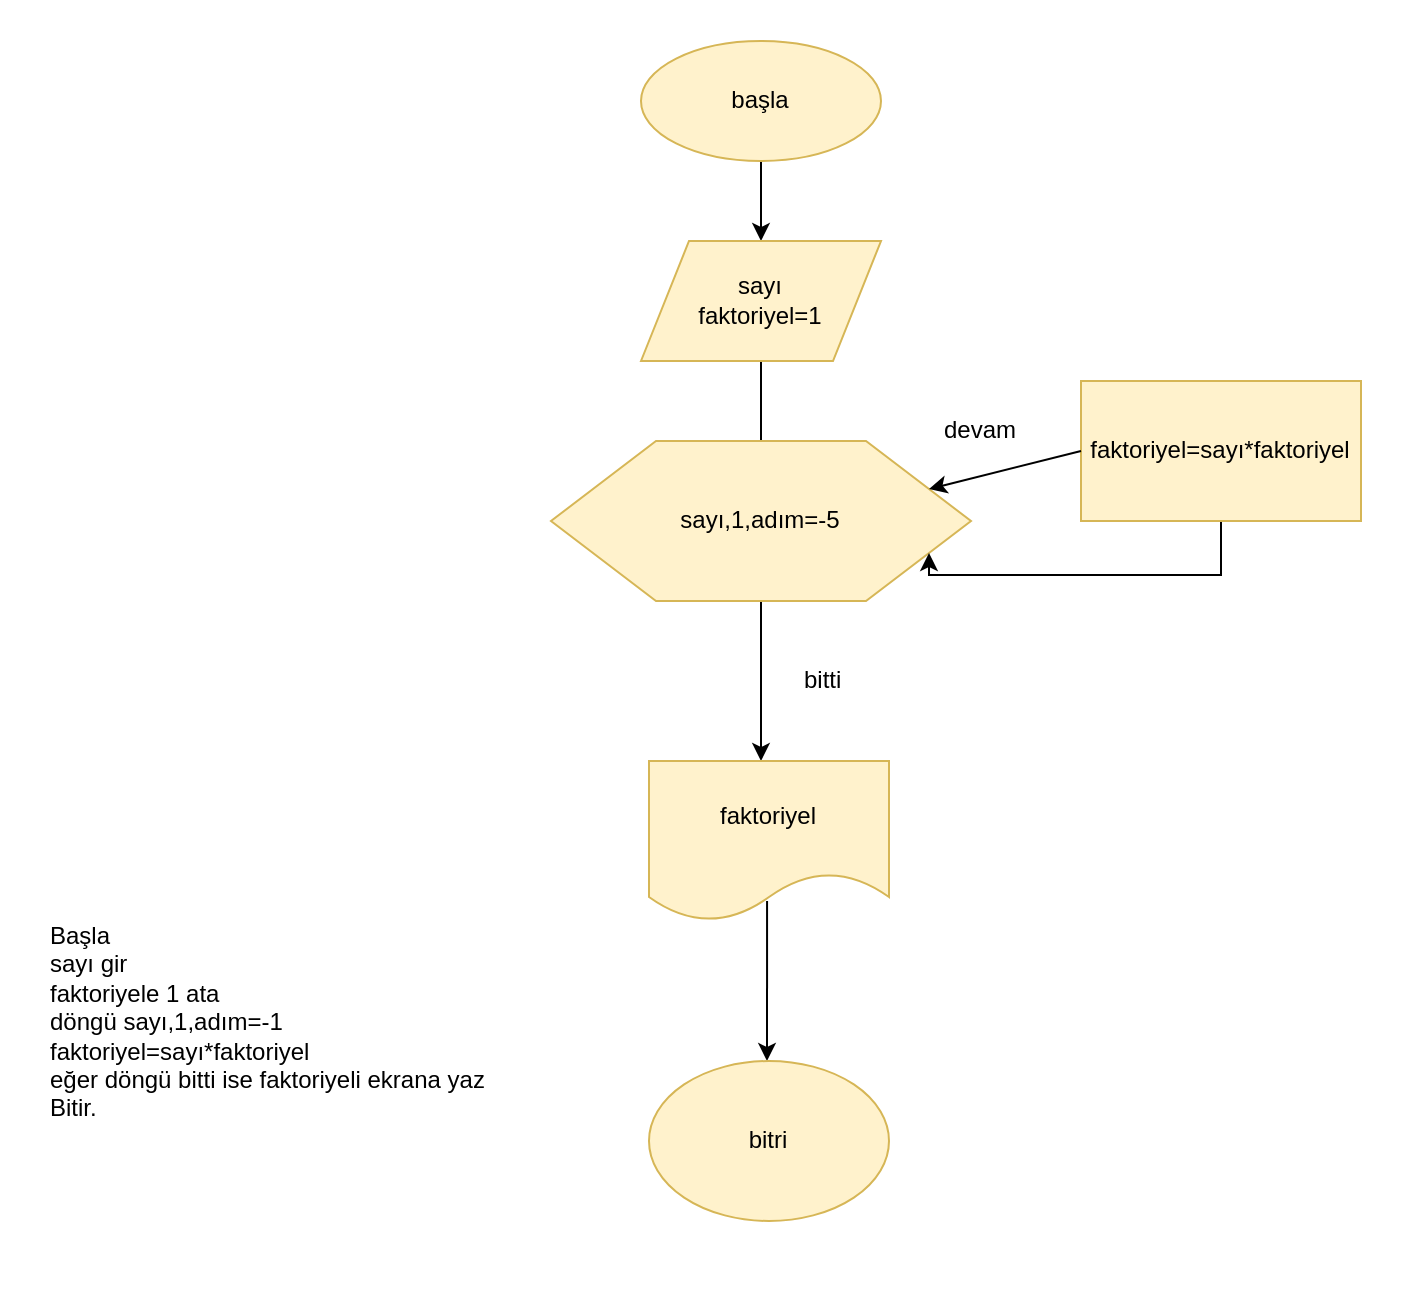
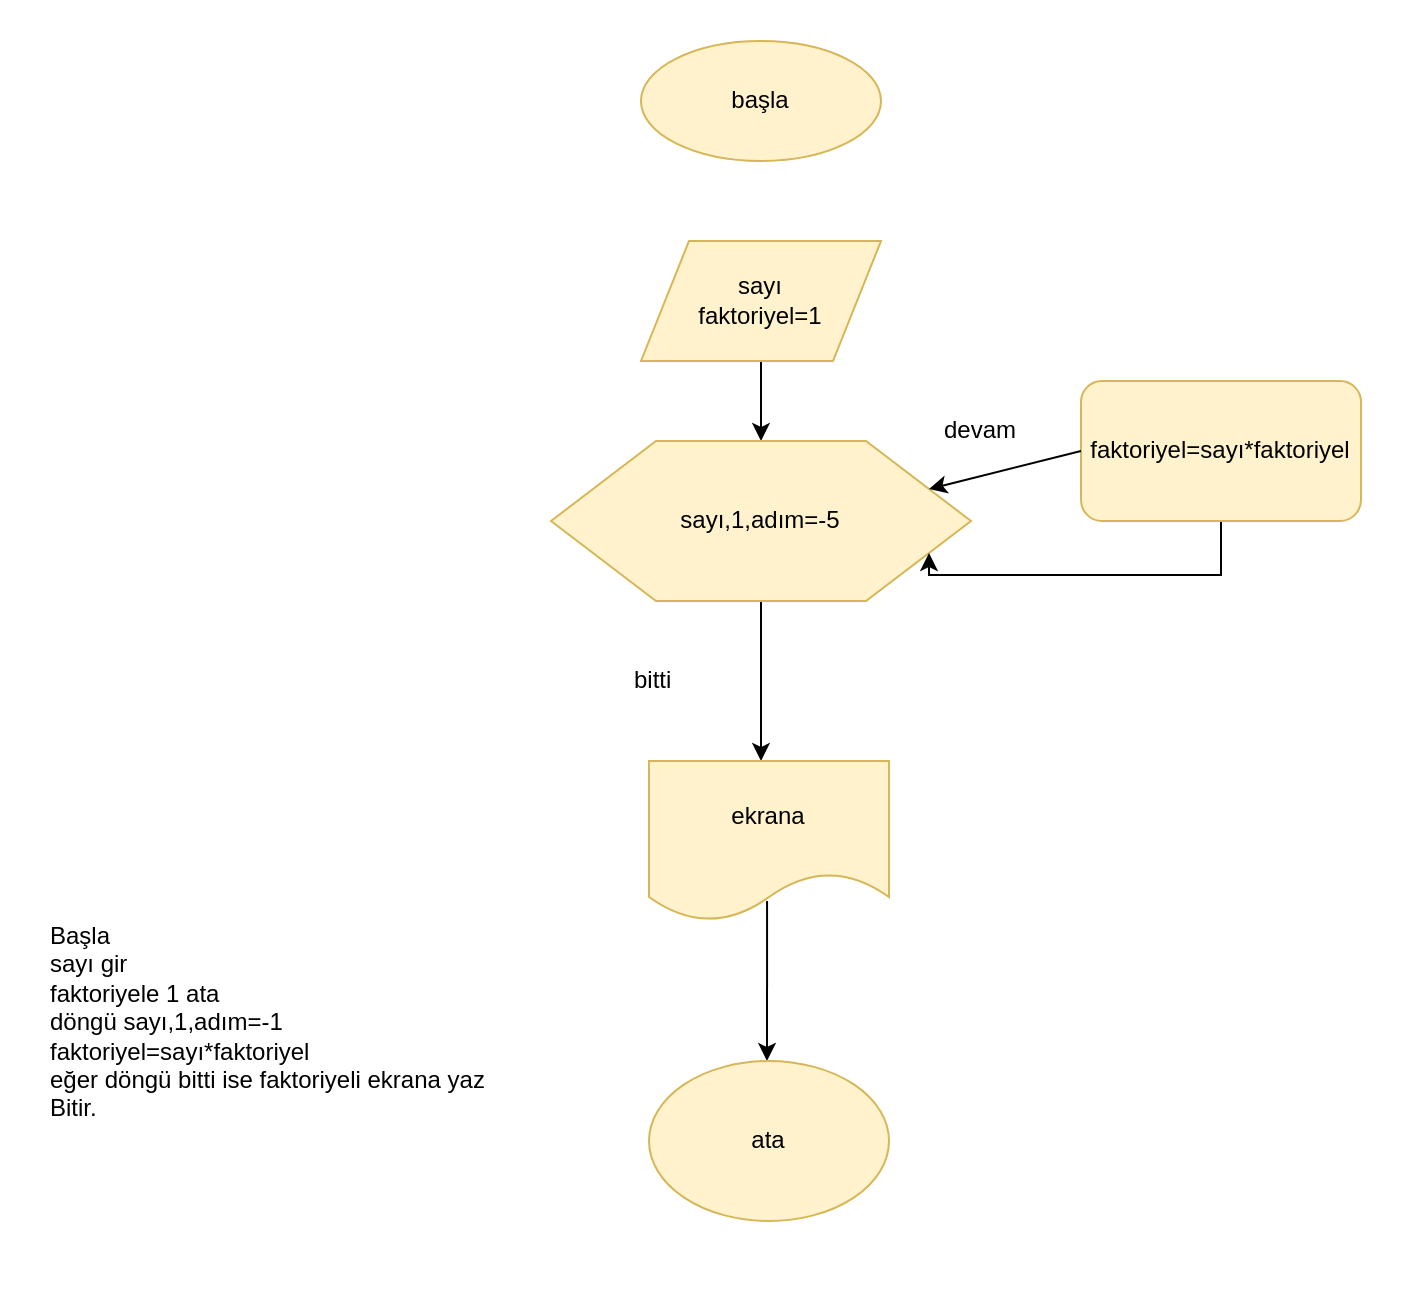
edge "başla" -> "sayı faktoriyel=1": removed
edge "sayı faktoriyel=1" -- "sayı,1,adım=-5": arrowhead none -> classic
node "faktoriyel=sayı*faktoriyel": shape rectangle -> rounded rectangle
node "bitti": moved (831, 681) -> (661, 681)
node "faktoriyel": label "faktoriyel" -> "ekrana"
node "bitri": label "bitri" -> "ata"
